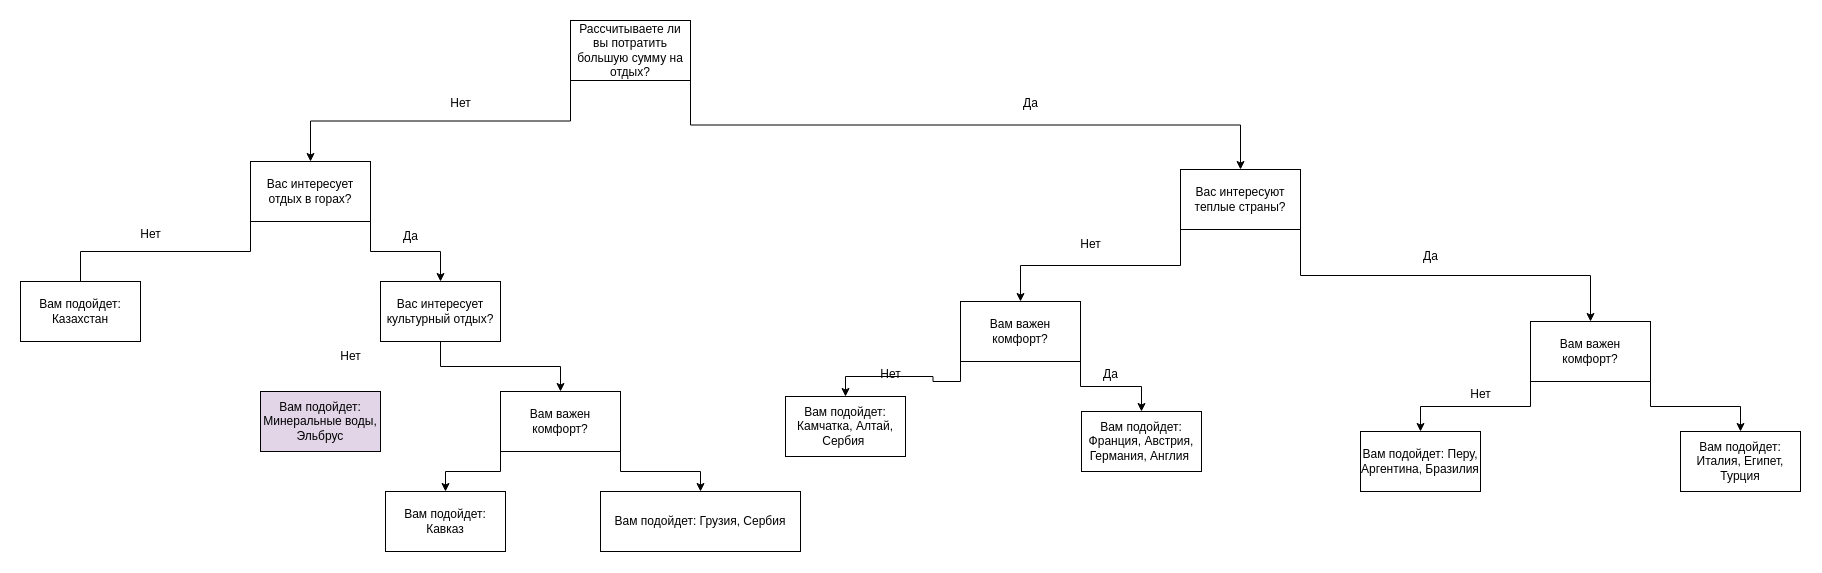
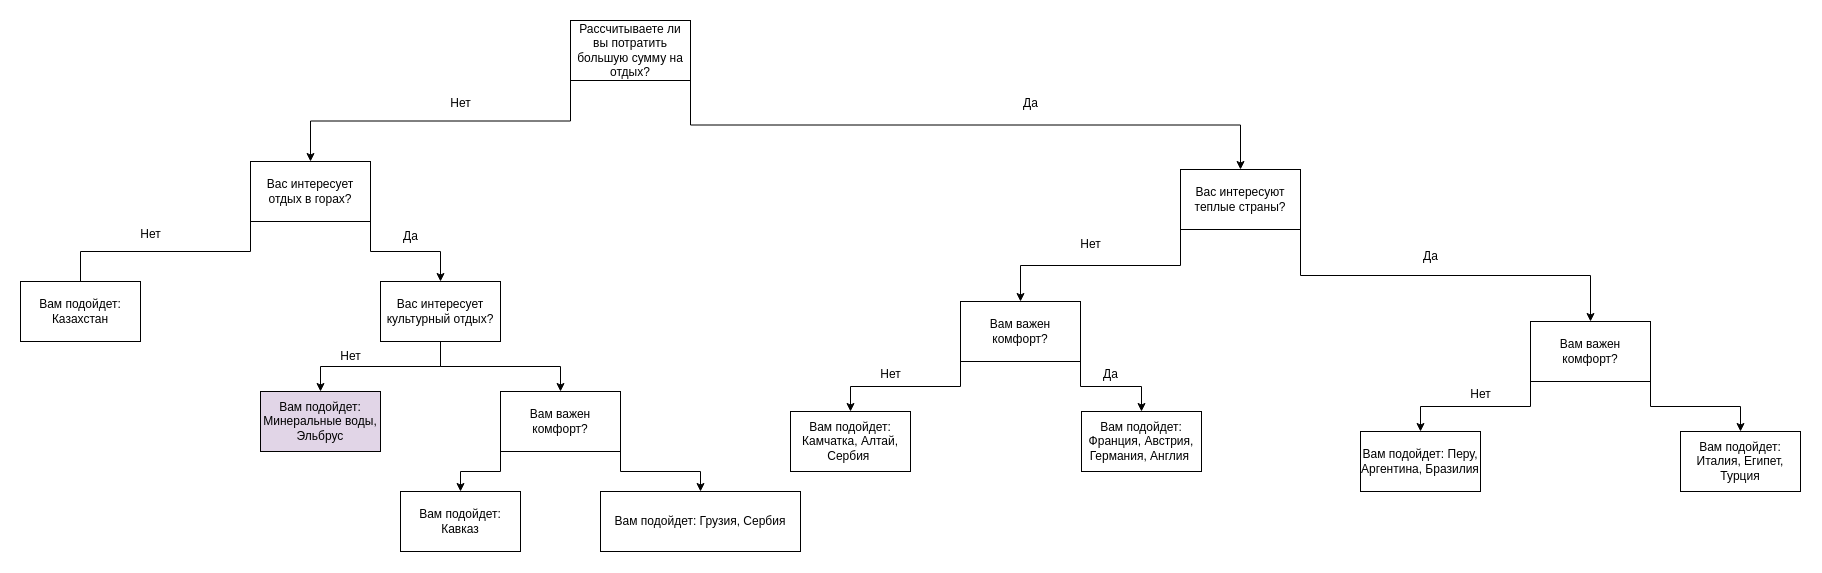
edge "Вас интересует культурный отдых?" -> "Вам подойдет: Минеральные воды, Эльбрус": added
node "Вам подойдет: Камчатка, Алтай, Сербия": moved (846, 427) -> (851, 442)
node "Вам подойдет: Кавказ": moved (446, 522) -> (461, 522)
